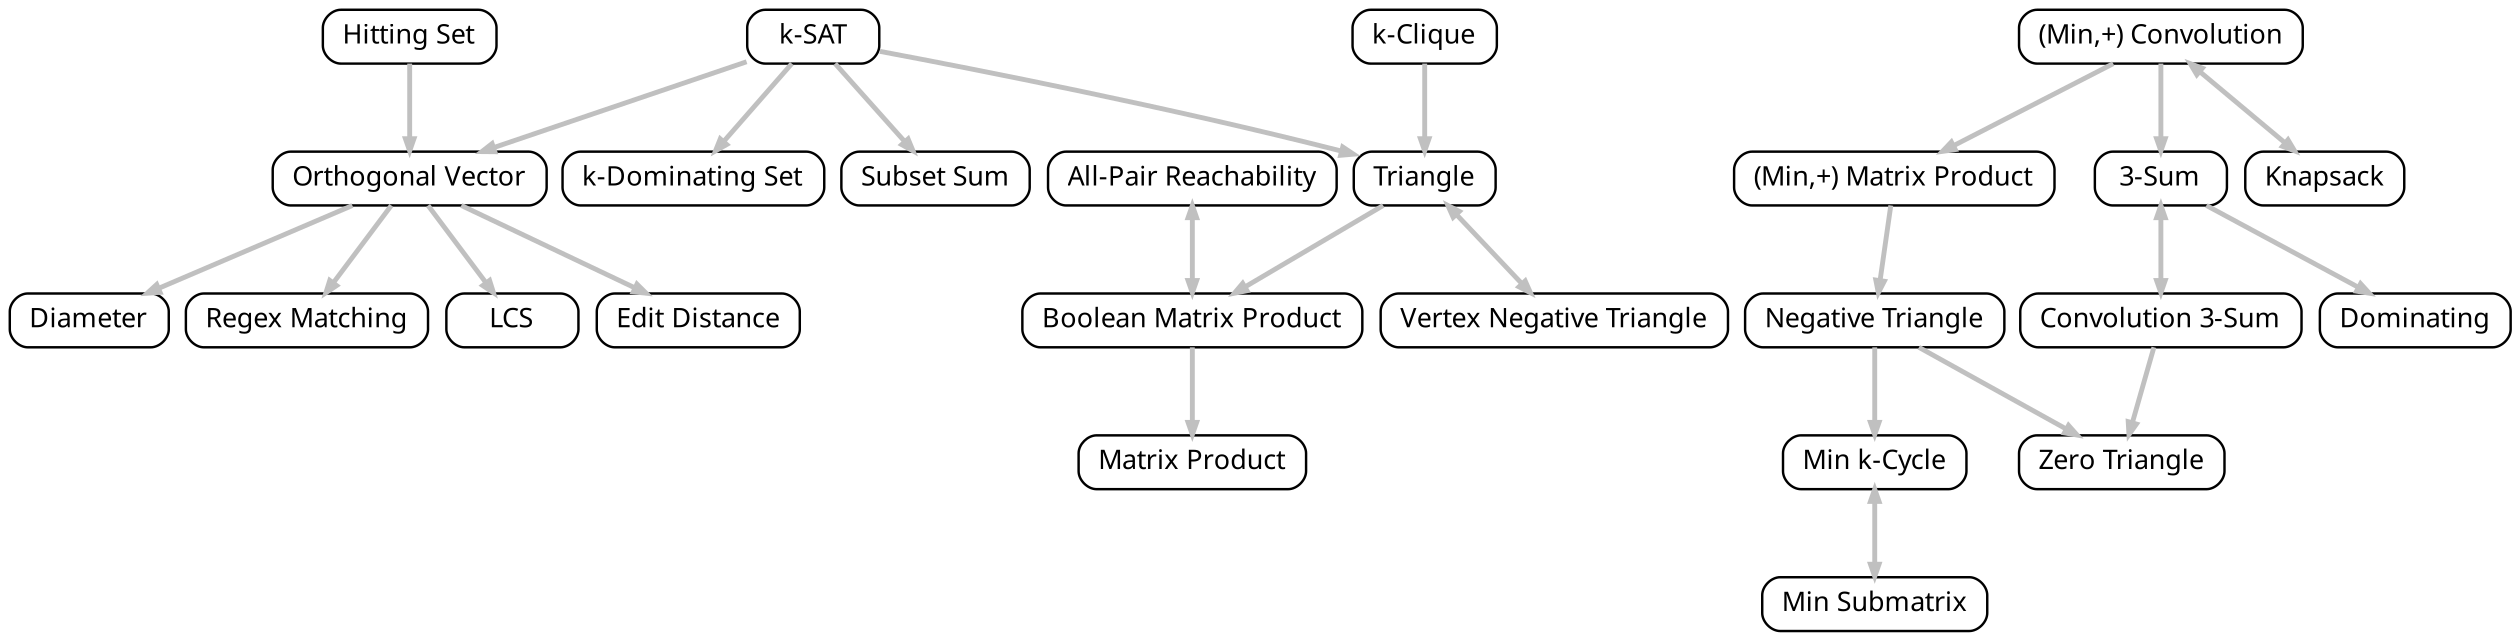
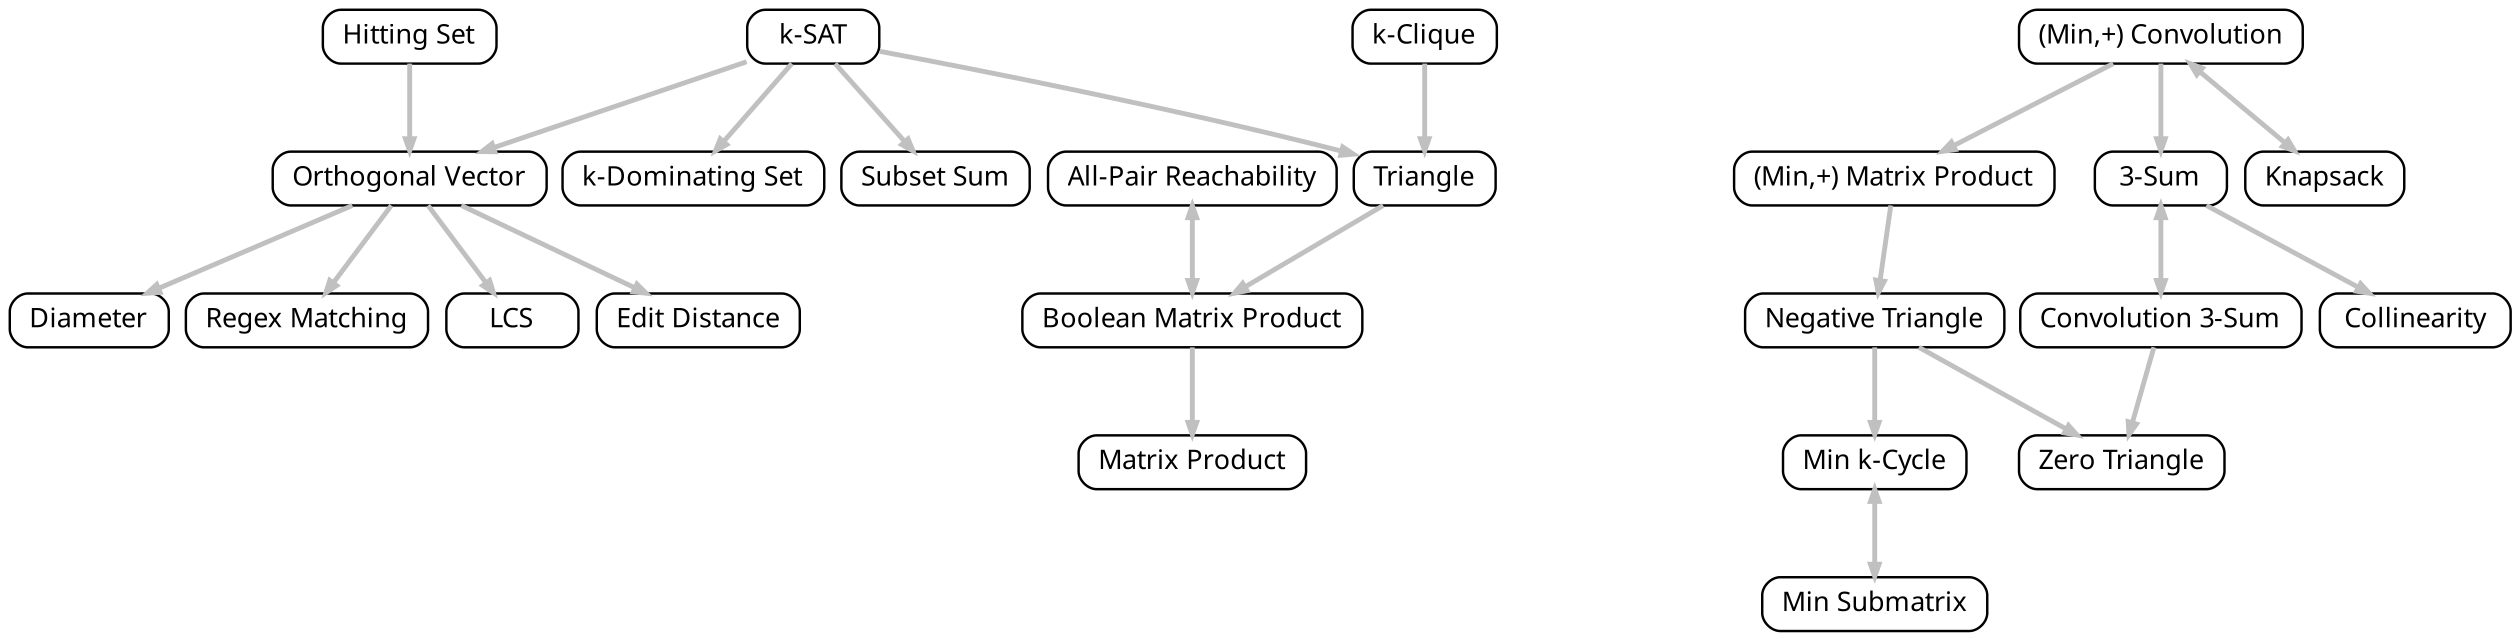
node "Vertex Negative Triangle": removed
node "Dominating": label "Dominating" -> "Collinearity"
